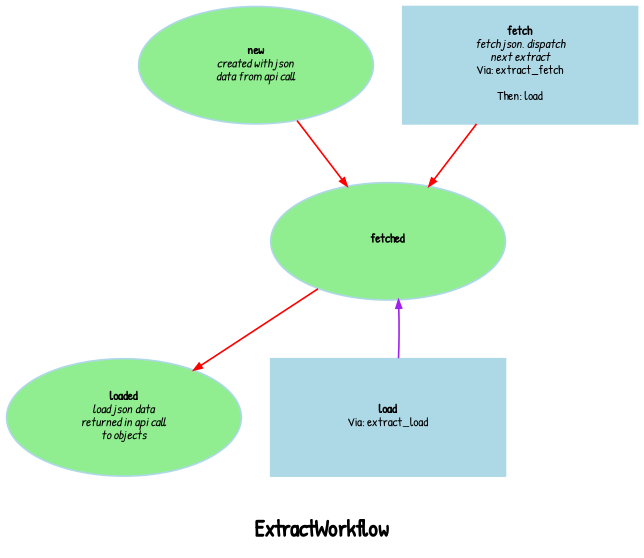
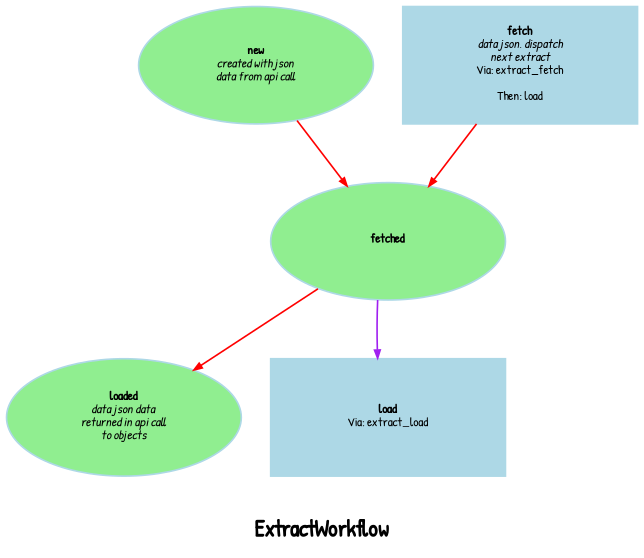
node "fetch": text "fetch json, dispatch" -> "data json, dispatch"
edge "load" -> "fetched": reversed
node "loaded": text "load json data" -> "data json data"
